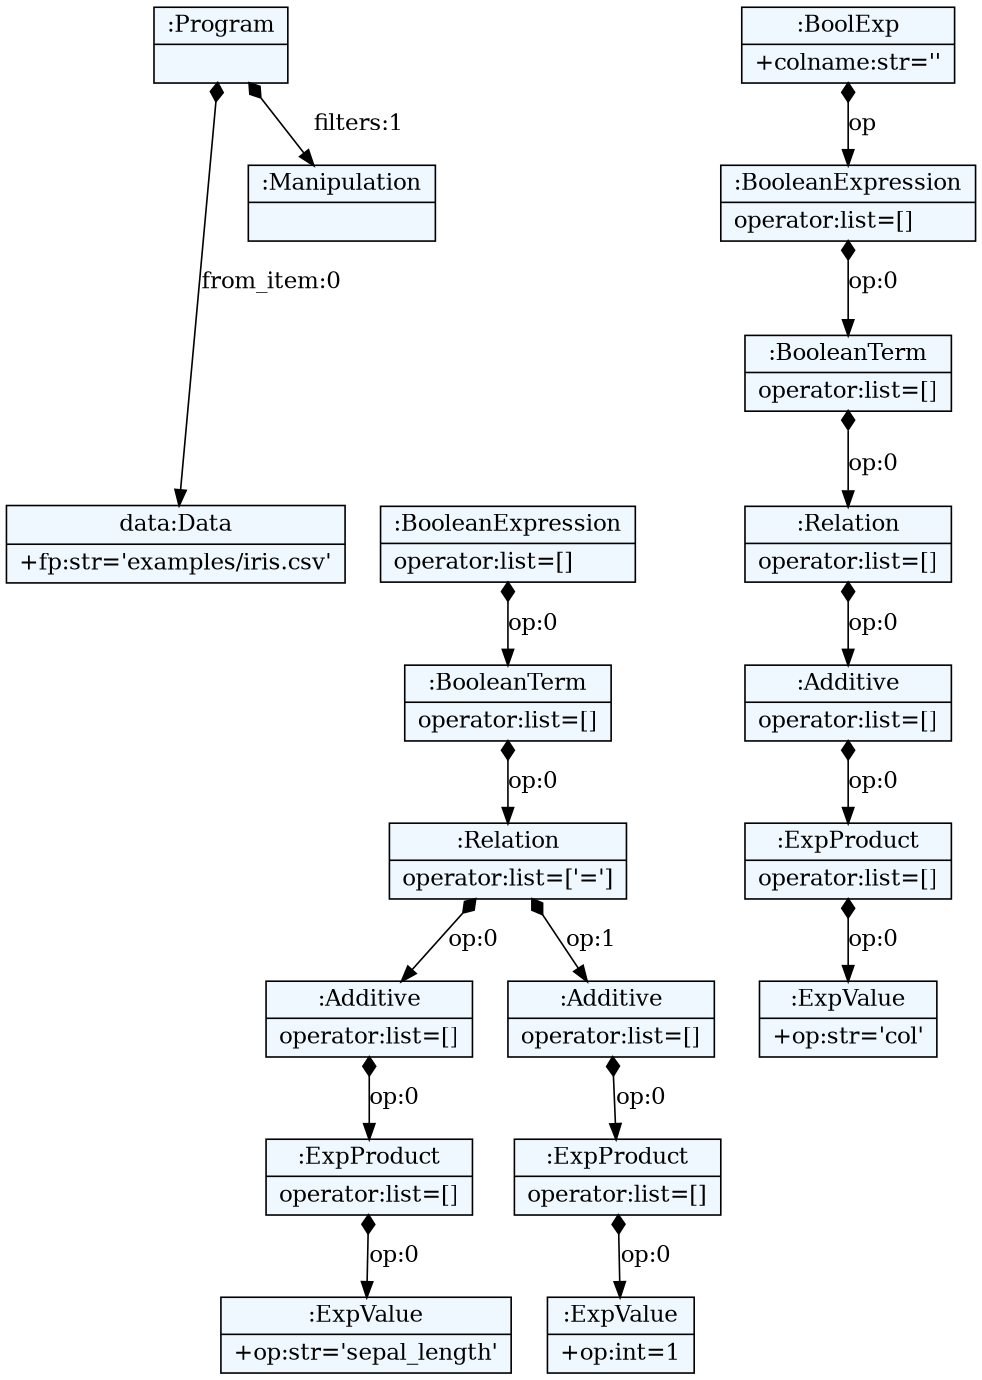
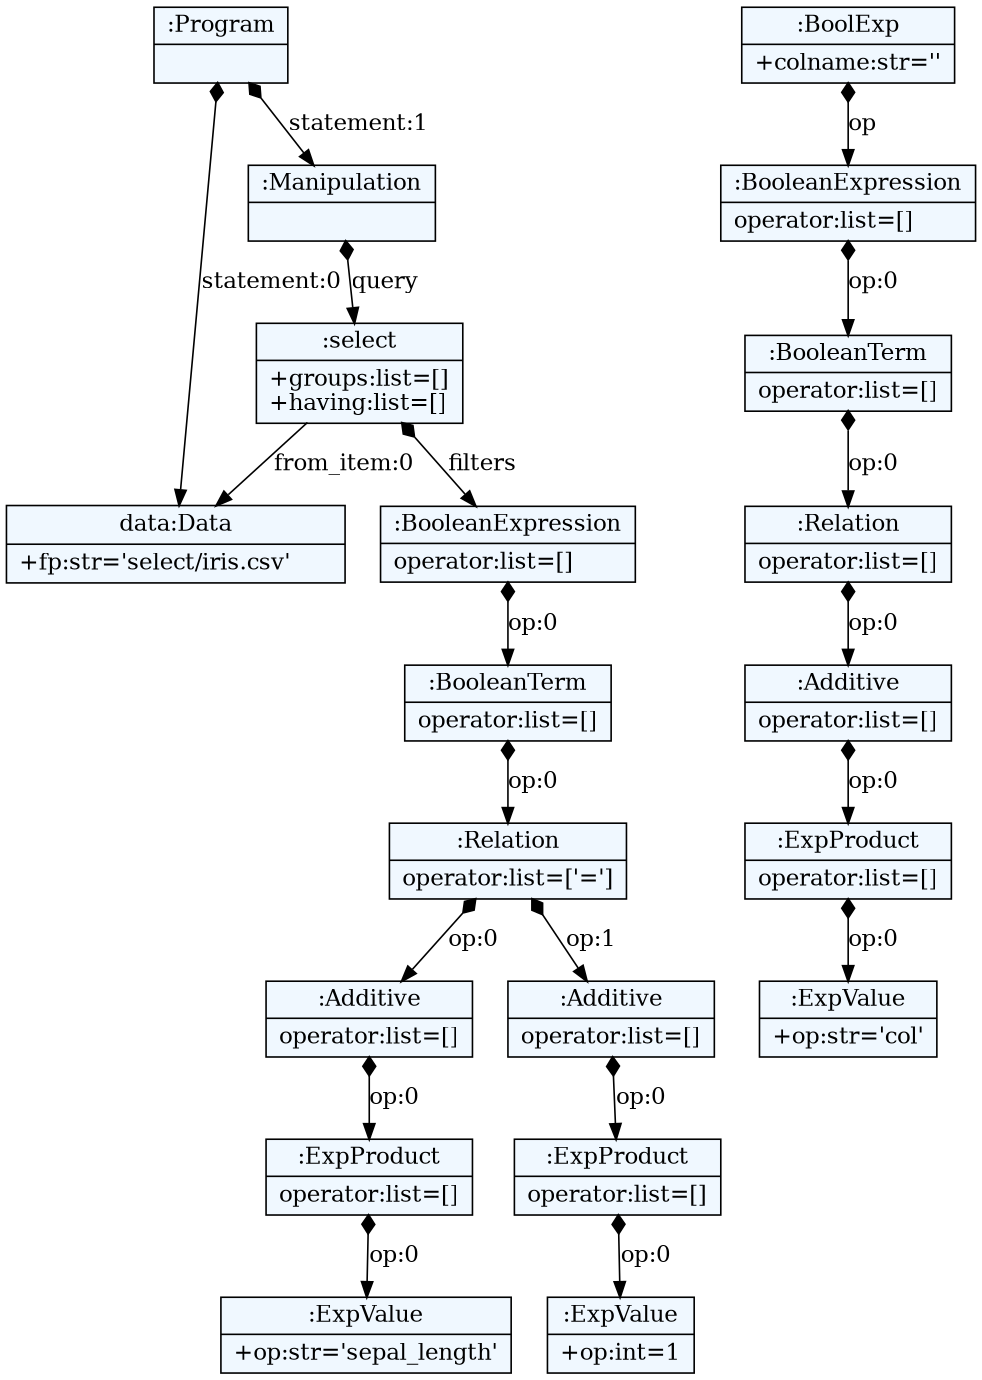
edge ":Program" -- ":Manipulation": label "filters:1" -> "statement:1"
edge ":Program" -- "data:Data": label "from_item:0" -> "statement:0"
node ":select": added
node "data:Data": text "+fp:str='examples/iris.csv'" -> "+fp:str='select/iris.csv'"
